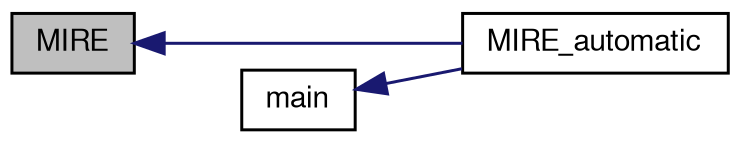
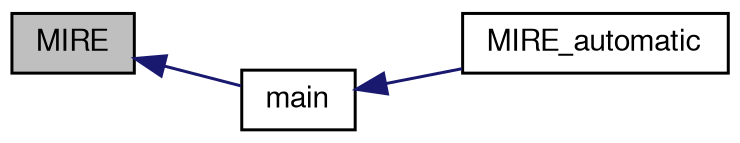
edge "MIRE_automatic" -> "MIRE": now "main" -> "MIRE"
